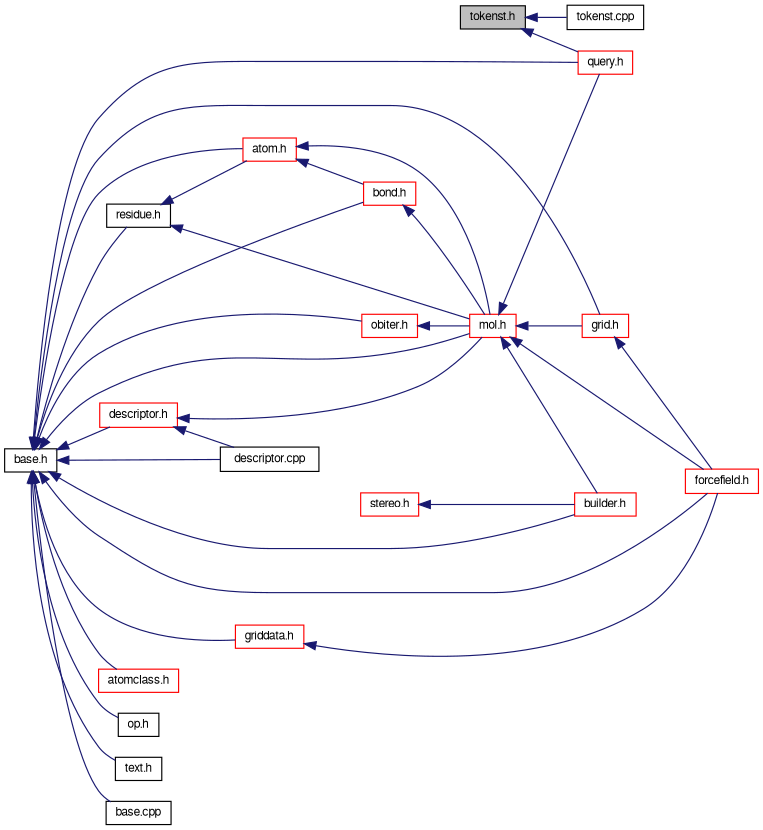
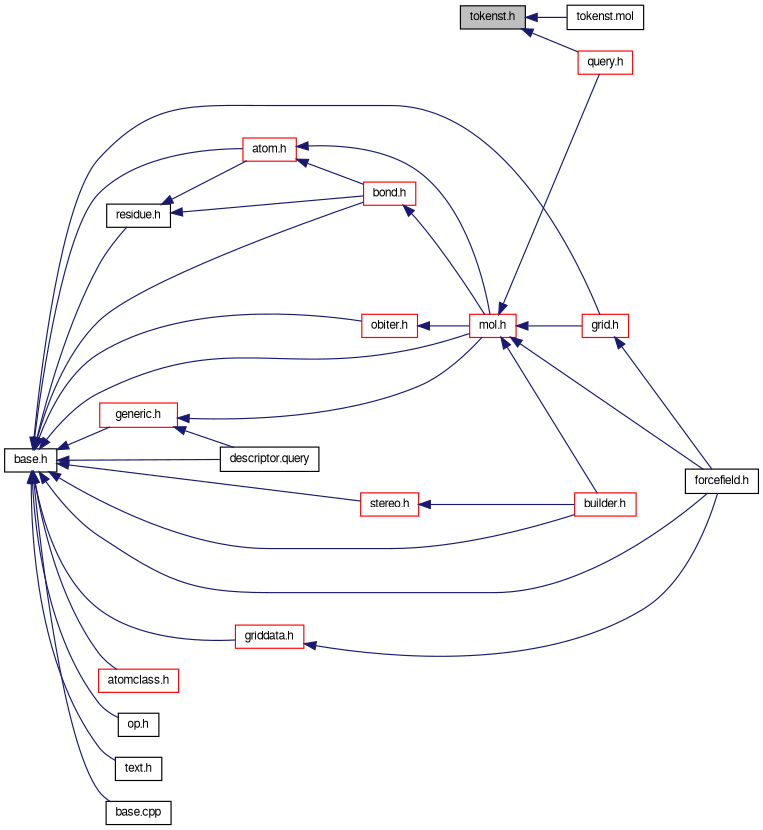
node "tokenst.cpp": label "tokenst.cpp" -> "tokenst.mol"
edge "query.h" -> "base.h": now "stereo.h" -> "base.h"
edge "mol.h" -> "residue.h": now "bond.h" -> "residue.h"
node "descriptor.h": label "descriptor.h" -> "generic.h"
node "descriptor.cpp": label "descriptor.cpp" -> "descriptor.query"
node "forcefield.h": color red -> black
